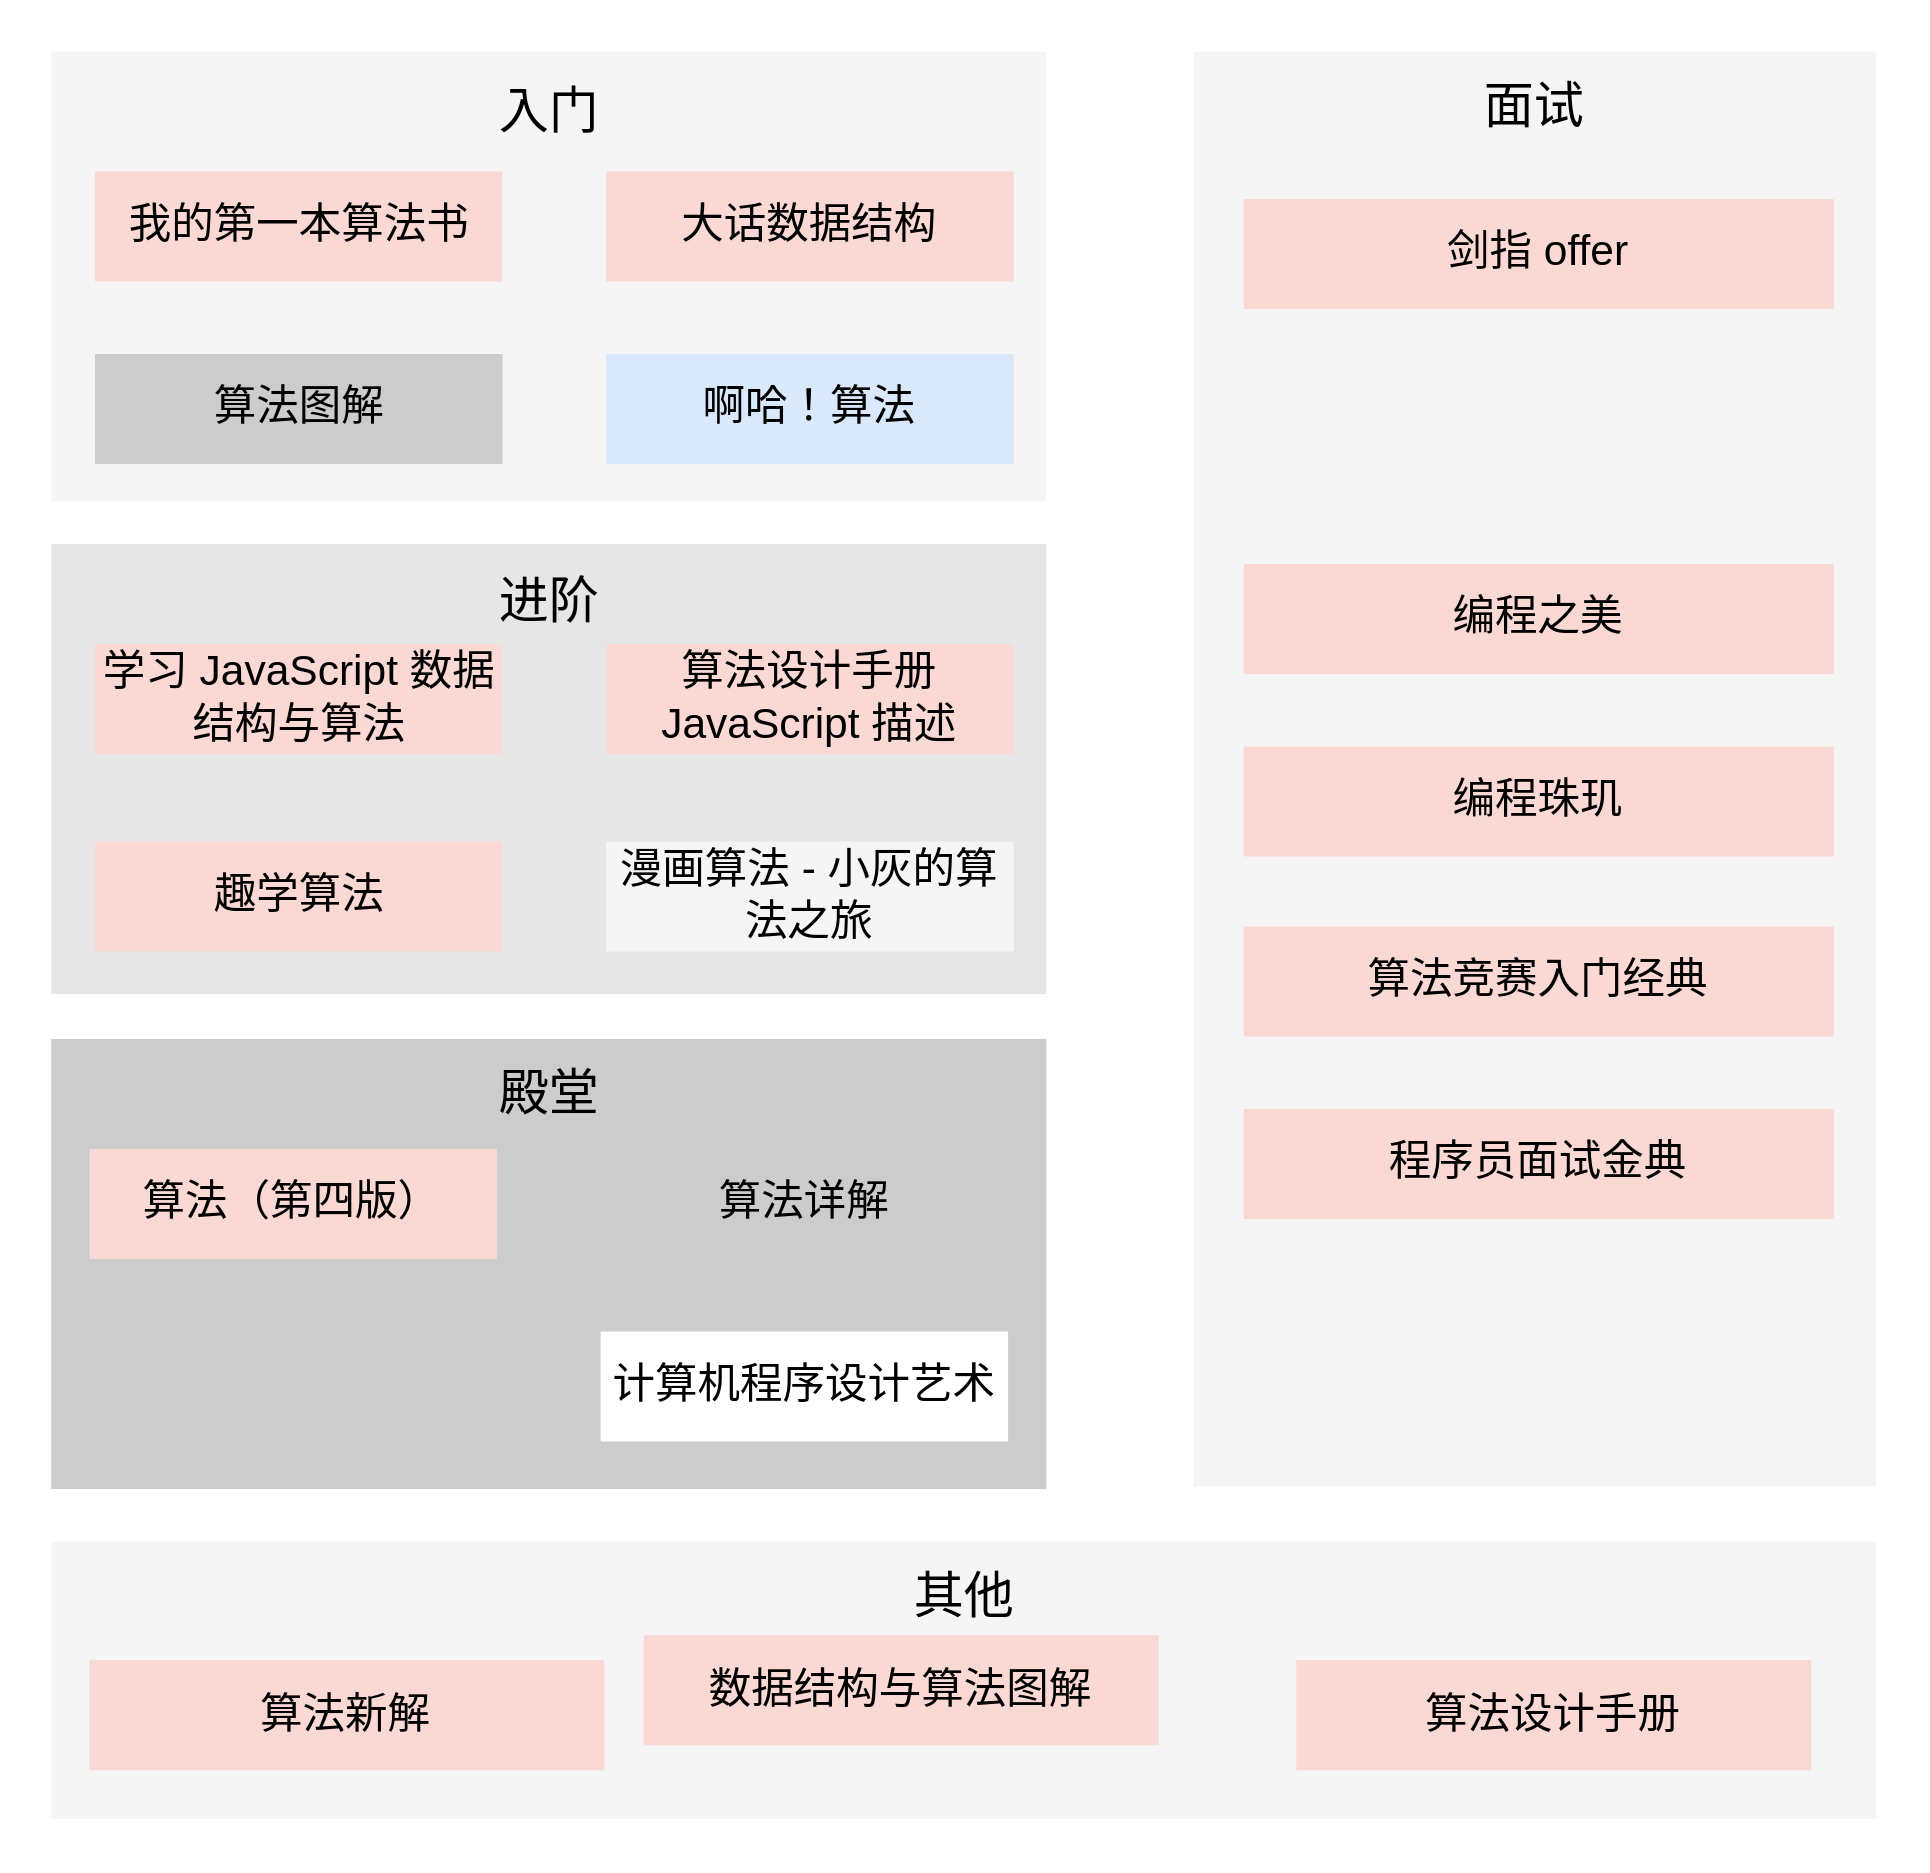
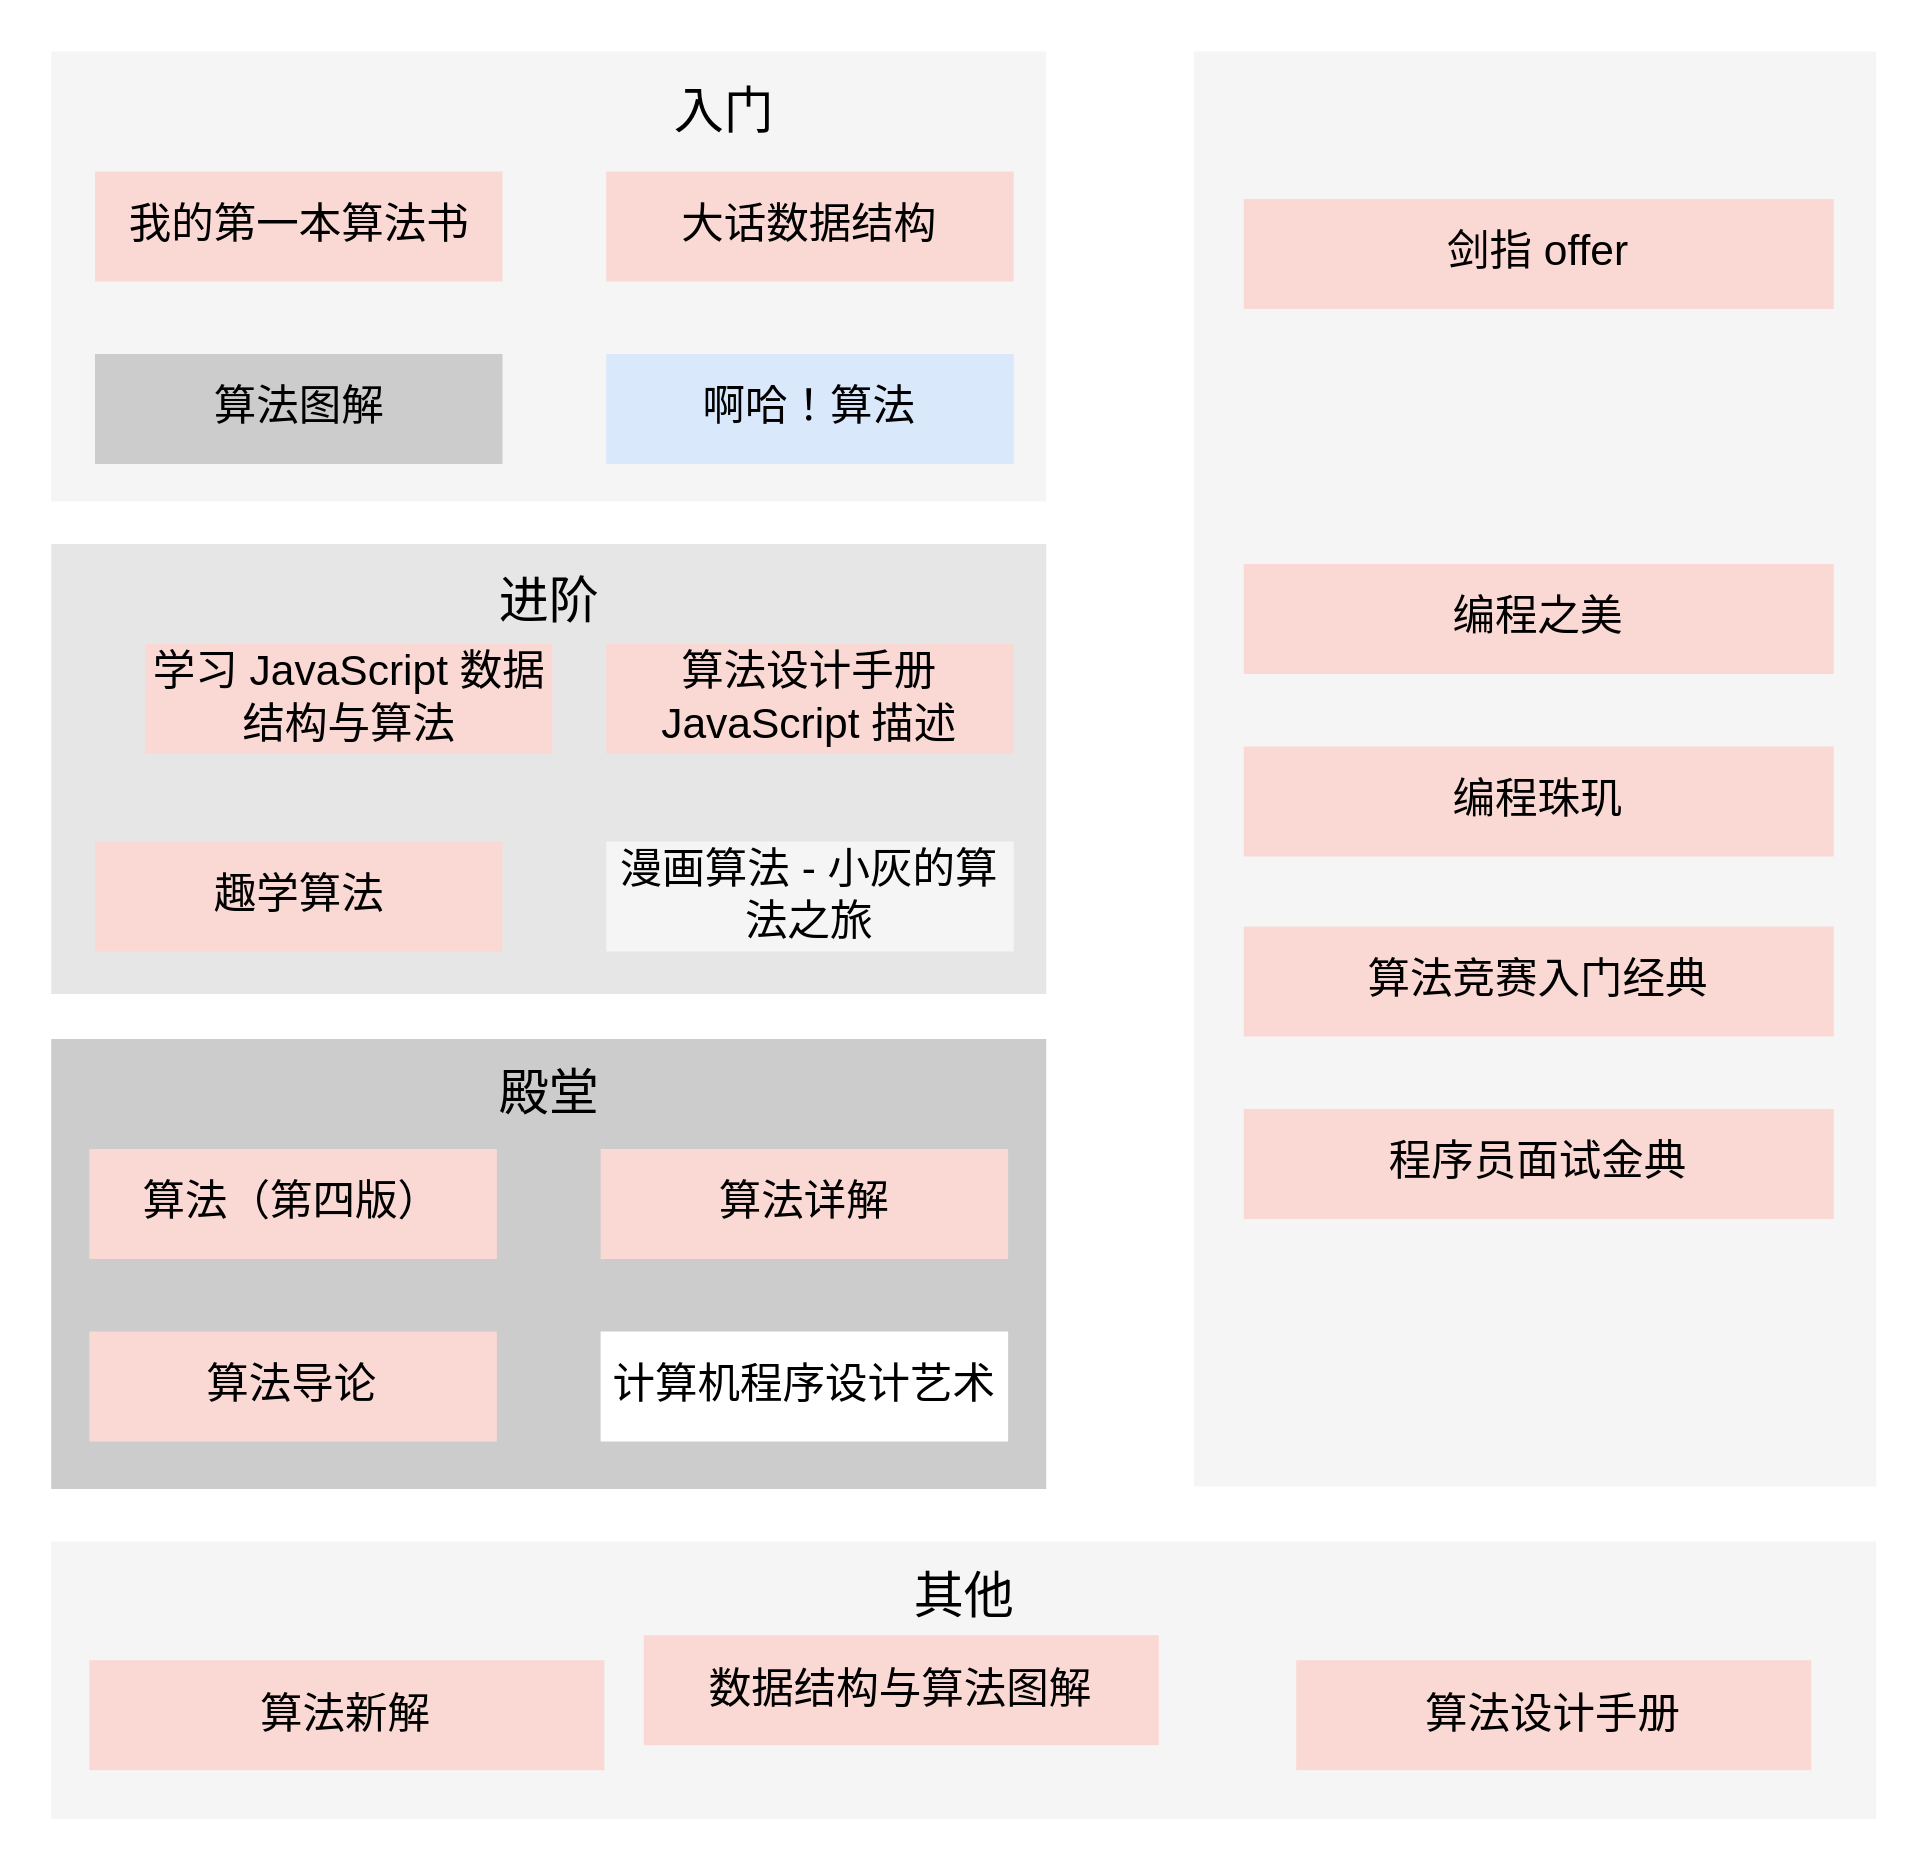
node "面试": removed
node "入门": moved (549, 109) -> (724, 109)
node "学习 JavaScript 数据结构与算法": moved (299, 699) -> (349, 699)
node "算法详解": fillcolor #cccccc -> #fad9d5
node "算法导论": added
